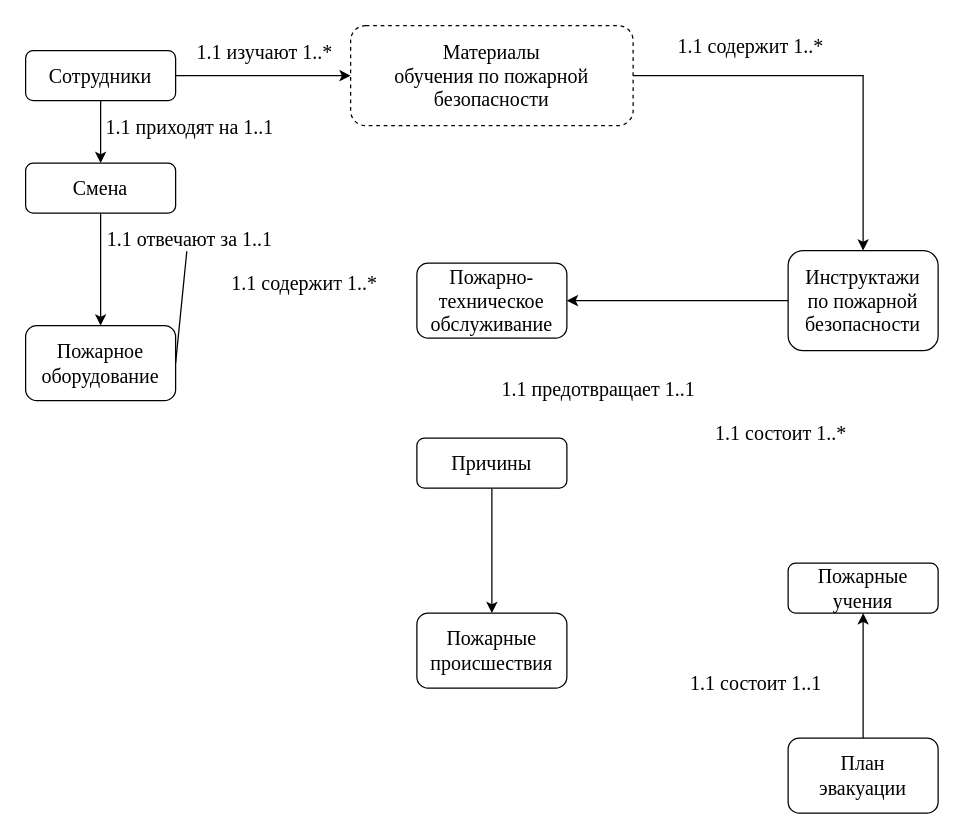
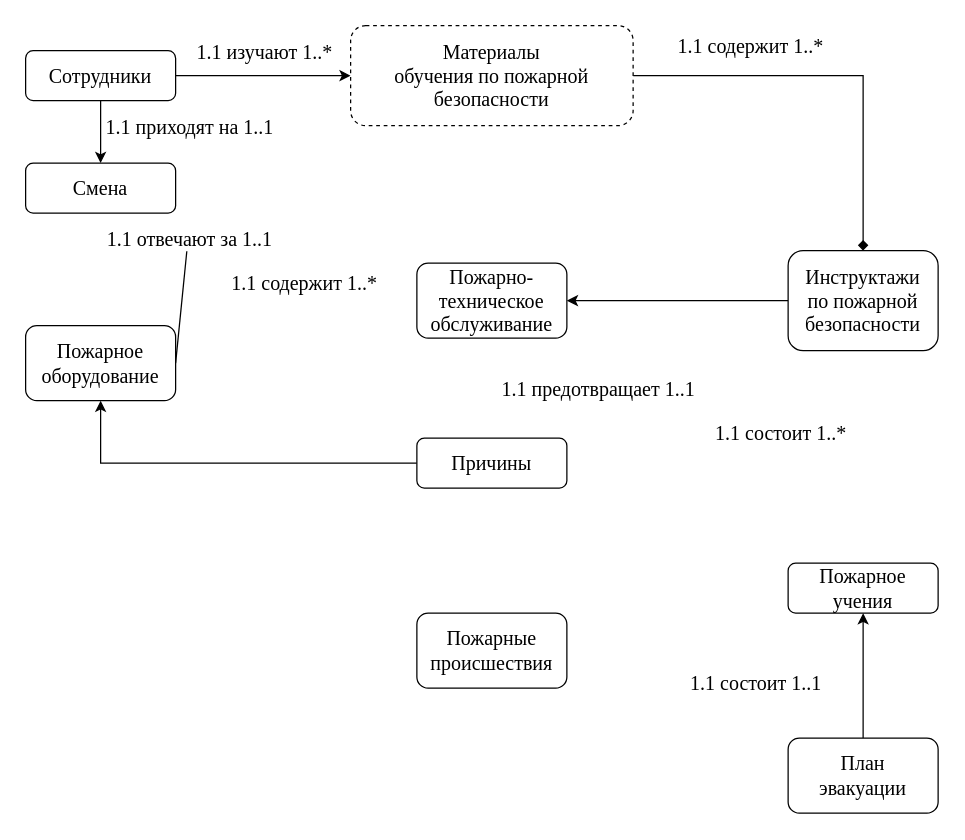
edge "Материалы обучения по пожарной безопасности" -> "Инструктажи по пожарной безопасности": arrowhead classic -> diamond
edge "Смена" -> "Пожарное оборудование": removed
edge "Причины" -> "Пожарные происшествия": now "Причины" -> "Пожарное оборудование"
node "Пожарные учения": label "Пожарные учения" -> "Пожарное учения"
